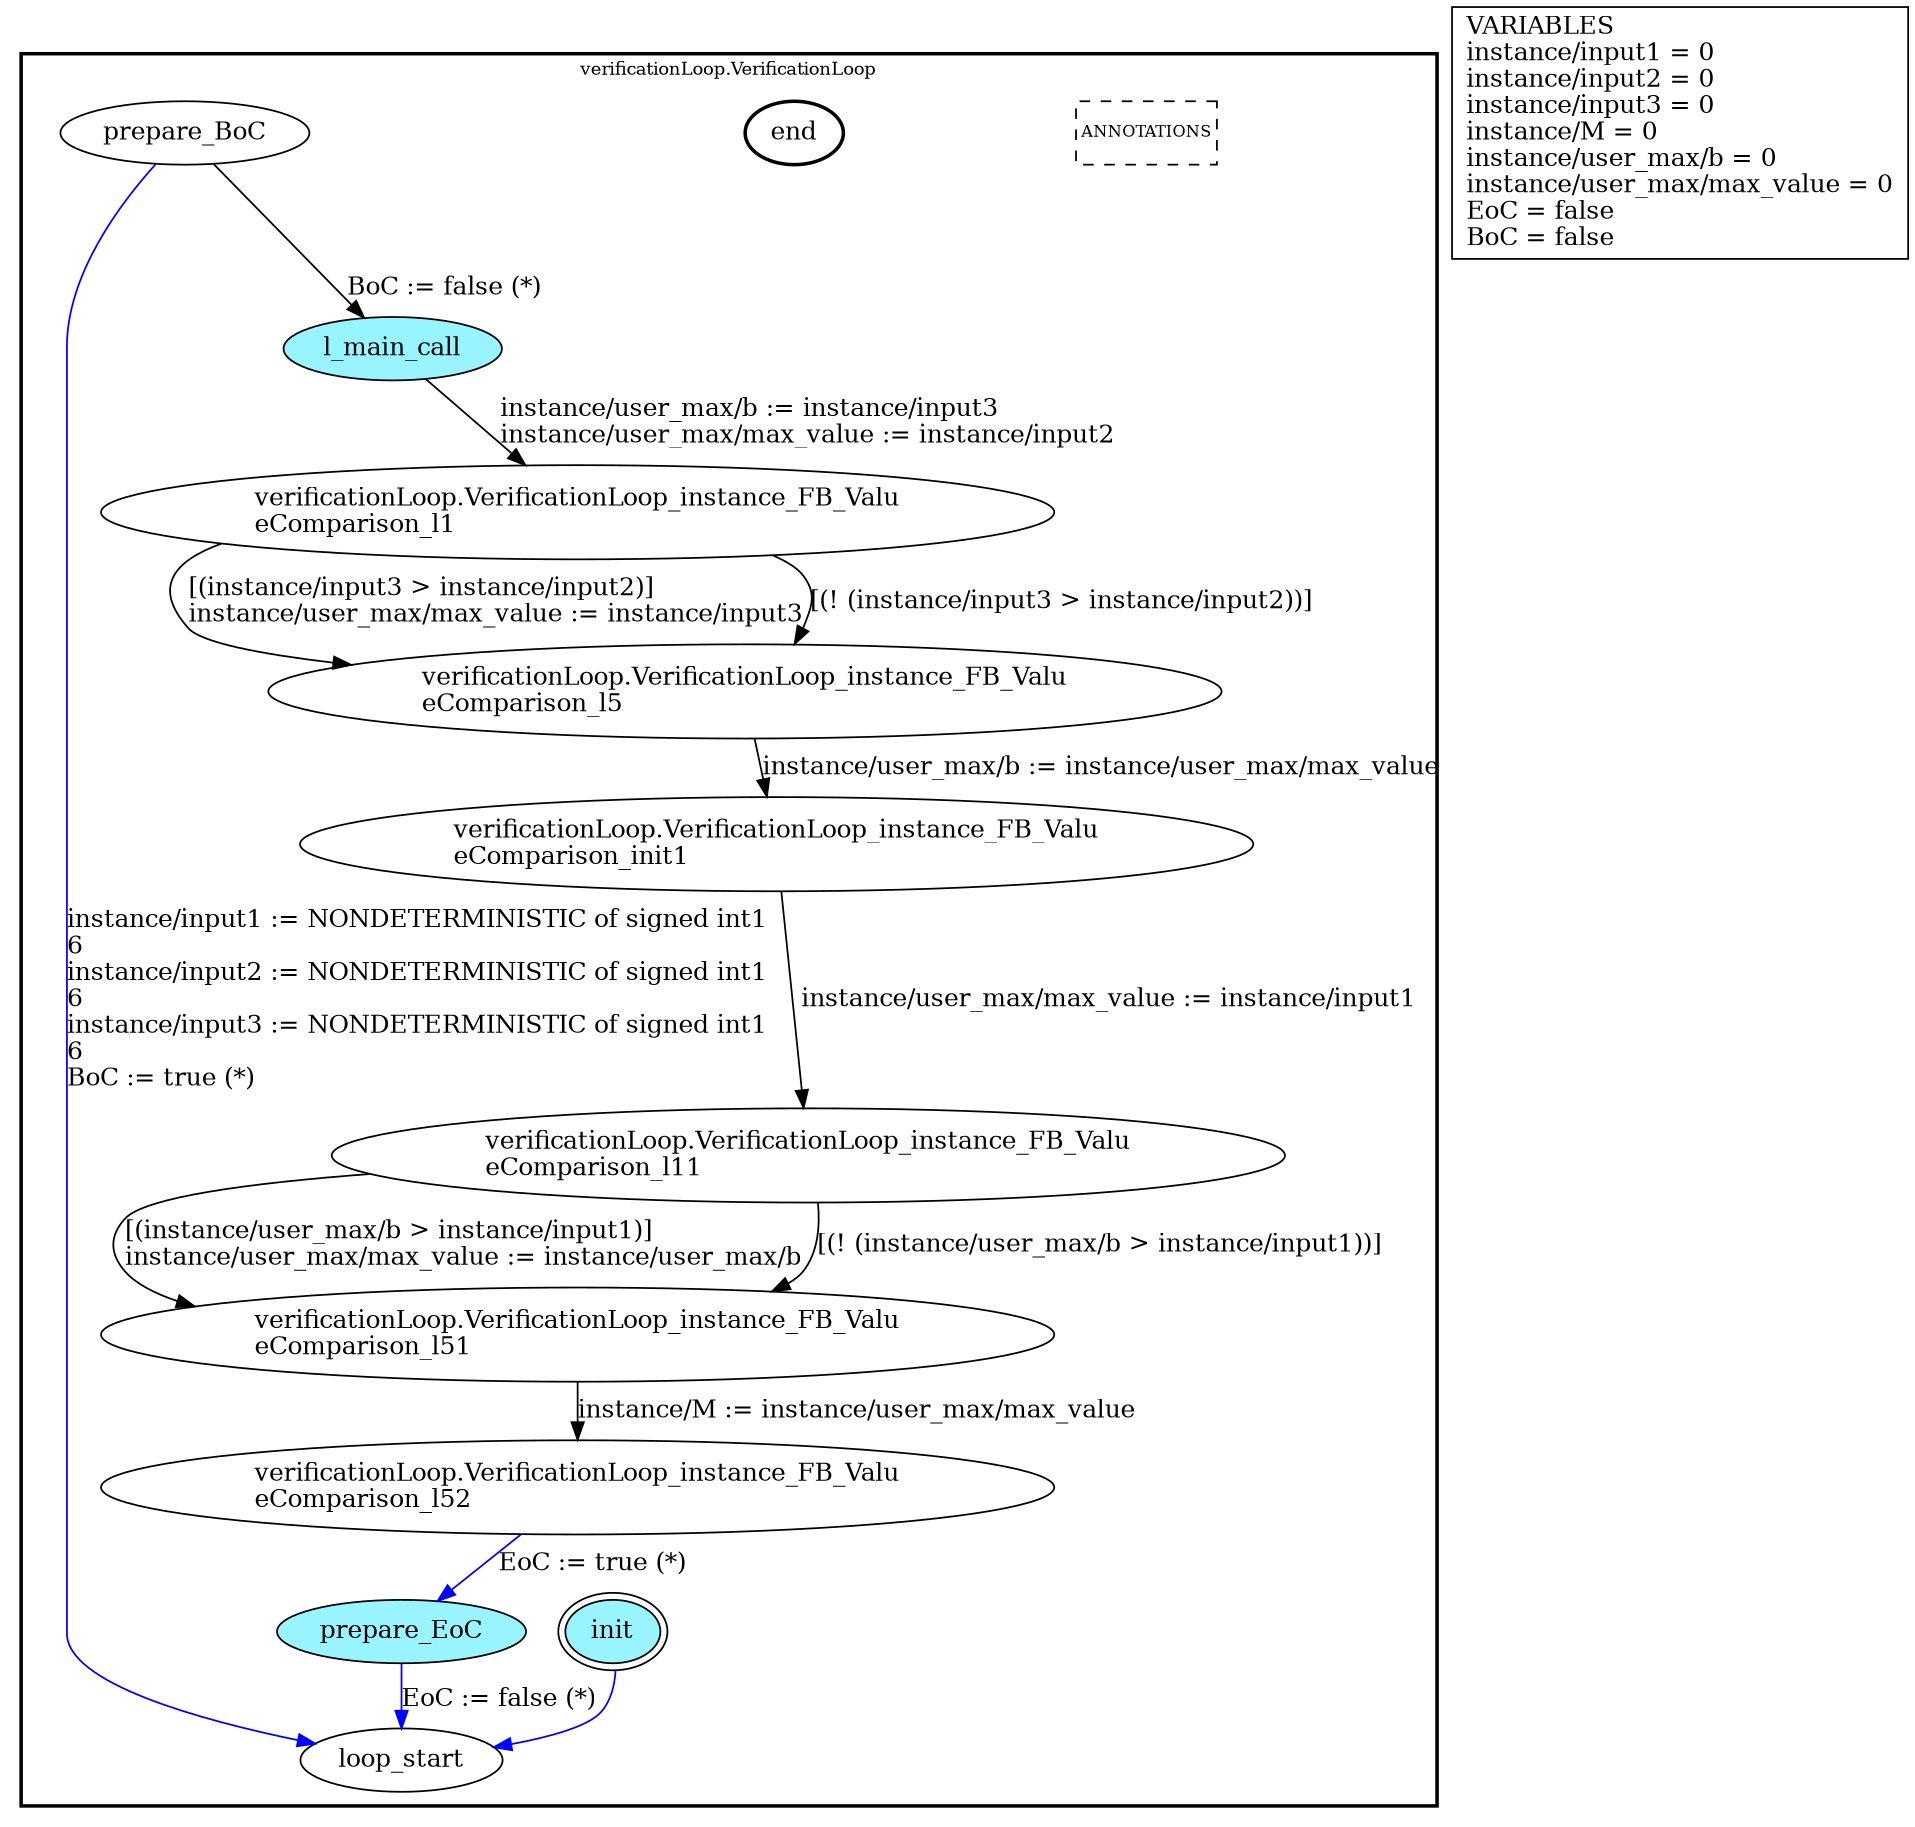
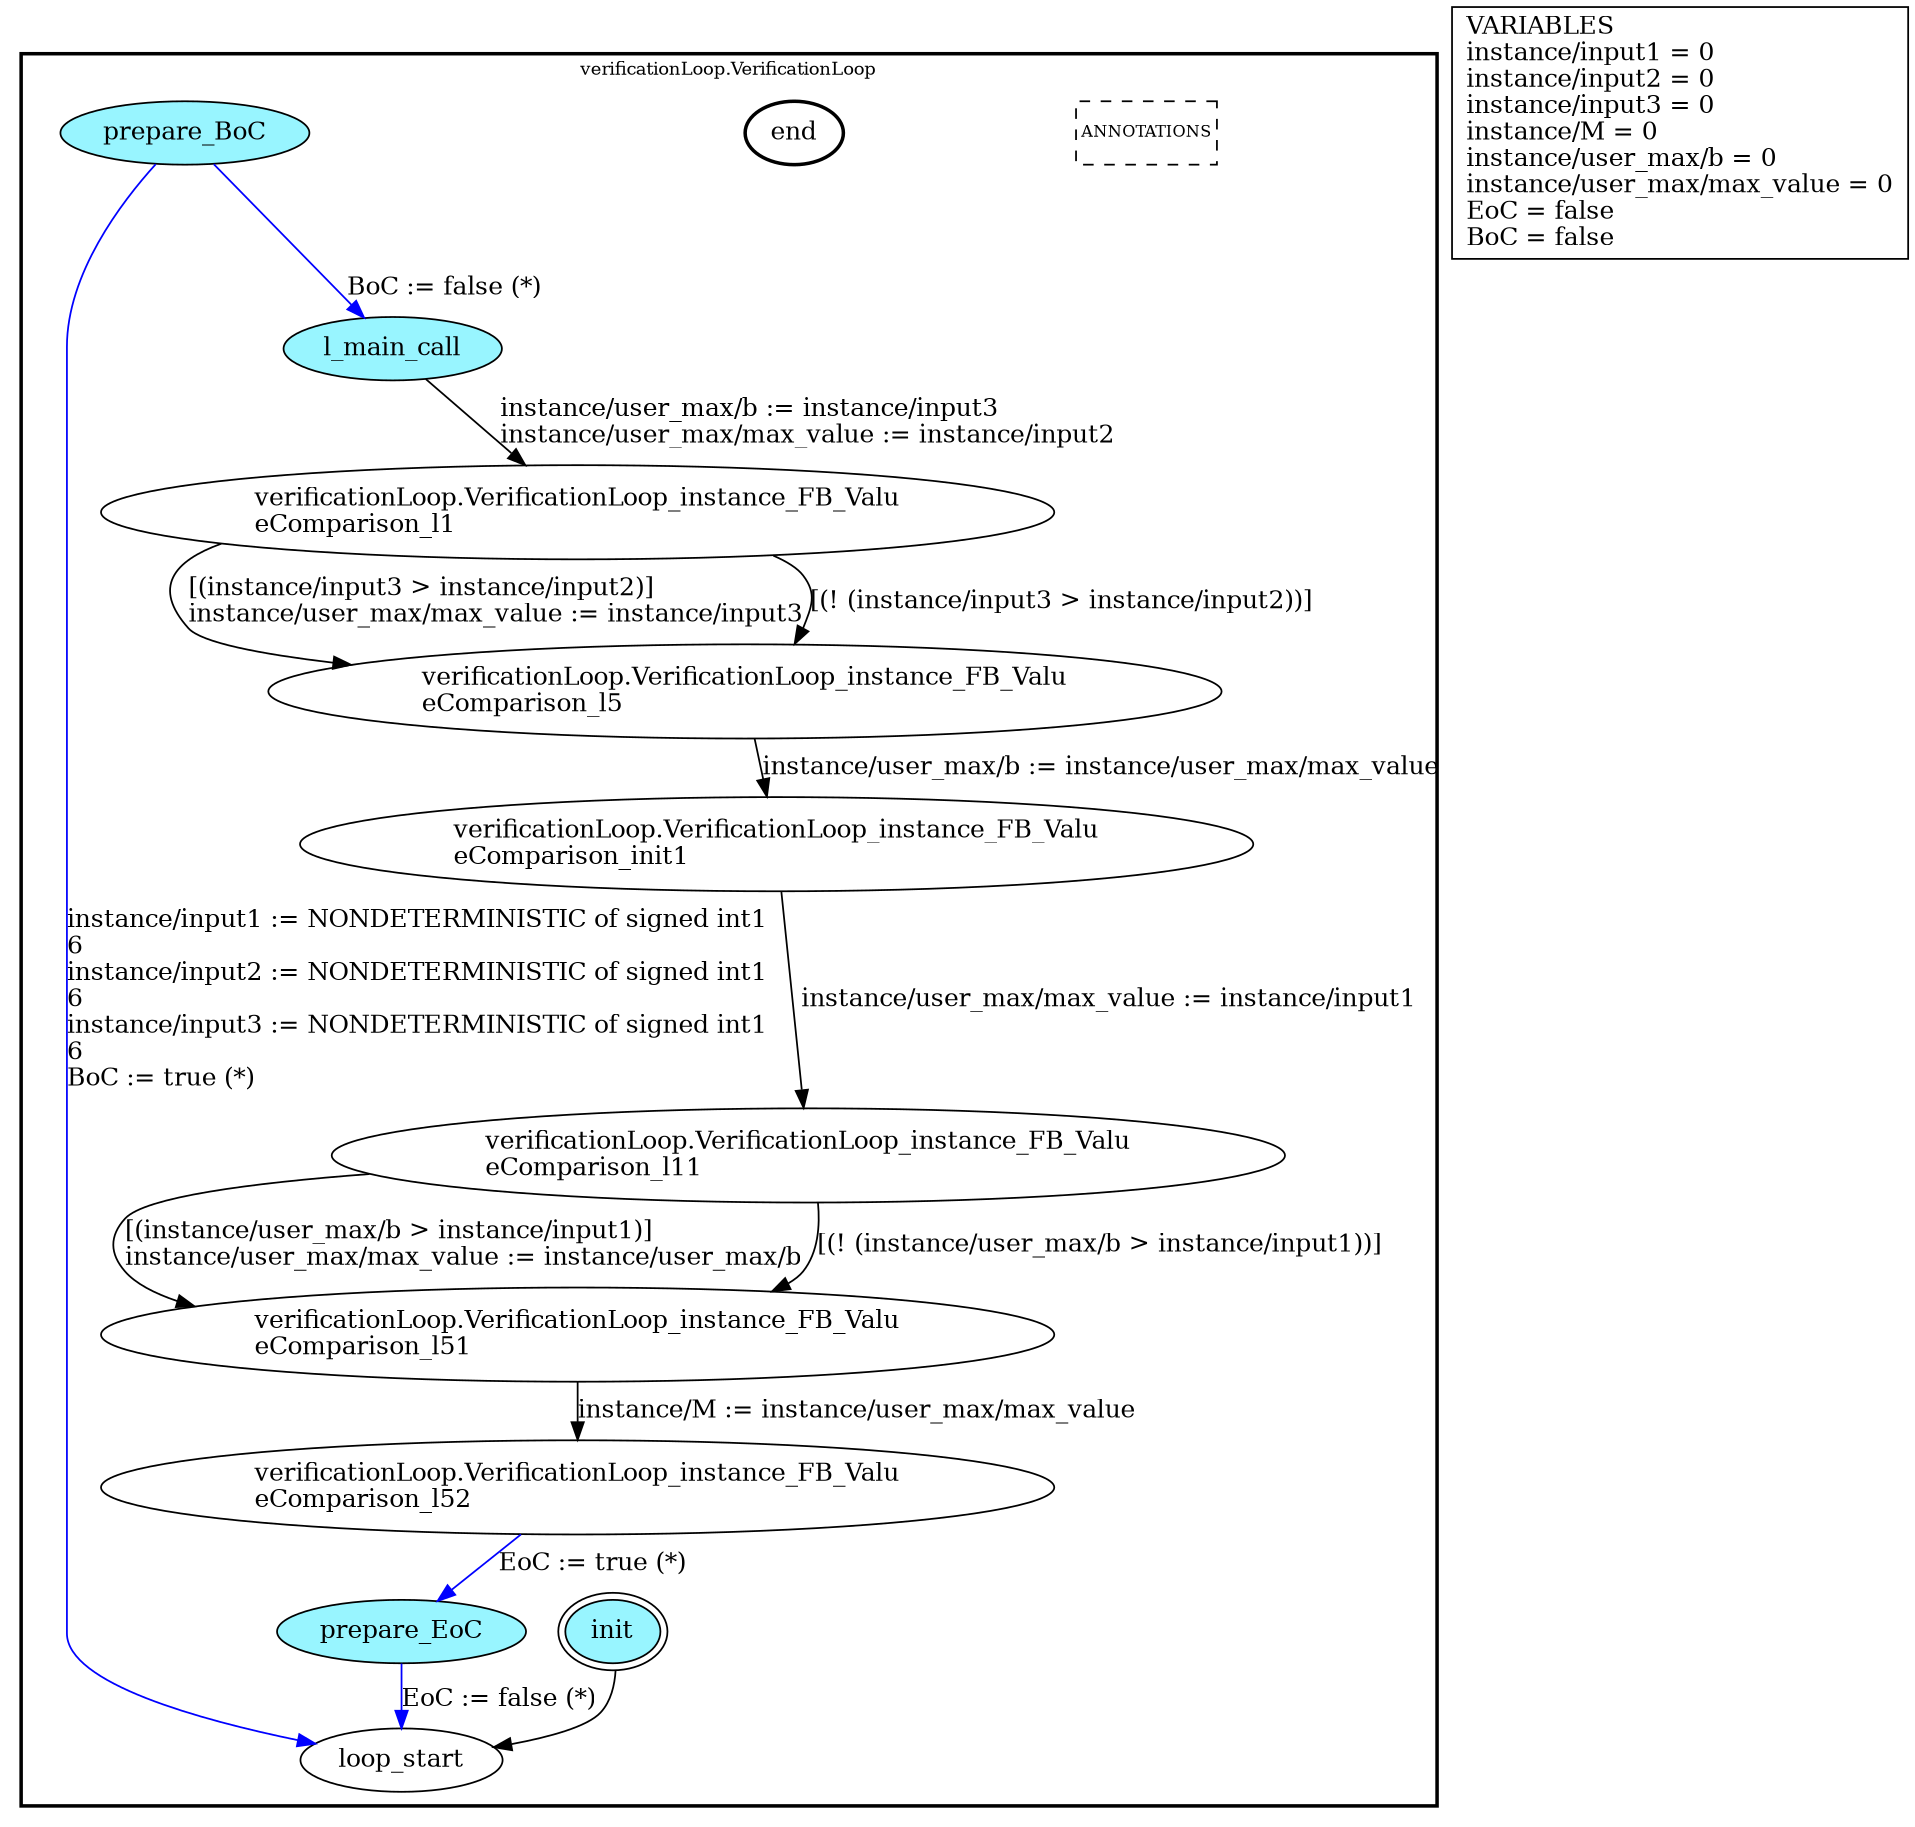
node "prepare_BoC": fillcolor white -> cadetblue1
edge "prepare_BoC" -> "l_main_call": color black -> blue
edge "init" -> "loop_start": color blue -> black
